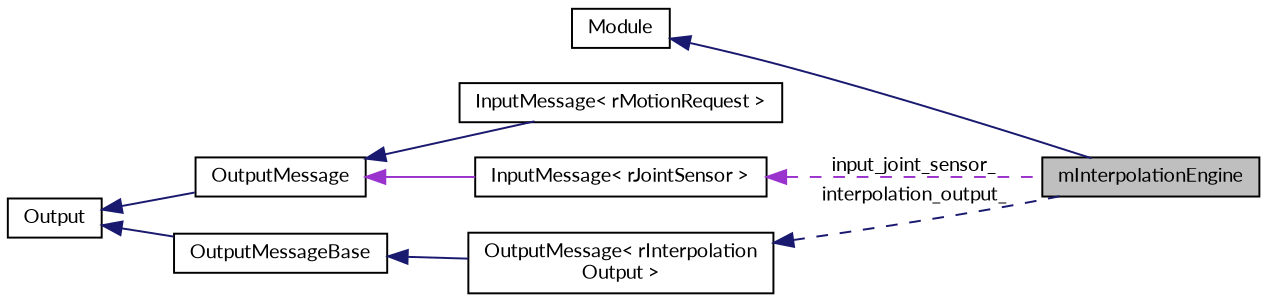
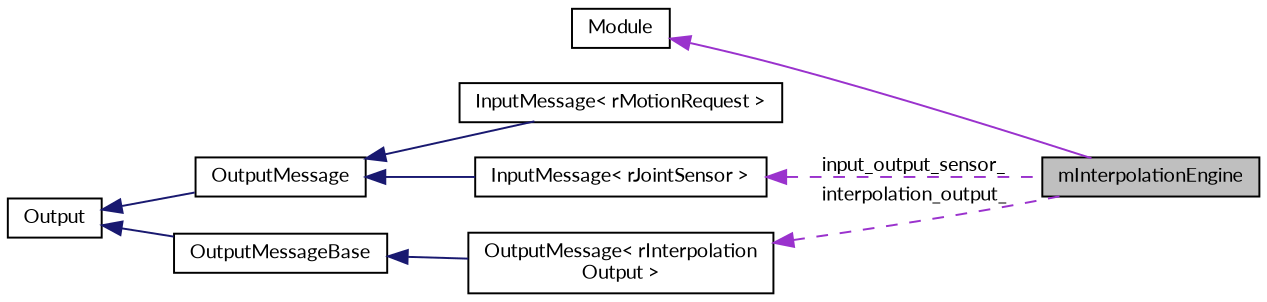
edge "mInterpolationEngine" -> "Module": color midnightblue -> darkorchid3
edge "mInterpolationEngine" -> "InputMessage< rJointSensor >": label " input_joint_sensor_" -> " input_output_sensor_"
edge "InputMessage< rJointSensor >" -> "OutputMessage": color darkorchid3 -> midnightblue
edge "mInterpolationEngine" -> "OutputMessage< rInterpolation Output >": color midnightblue -> darkorchid3
